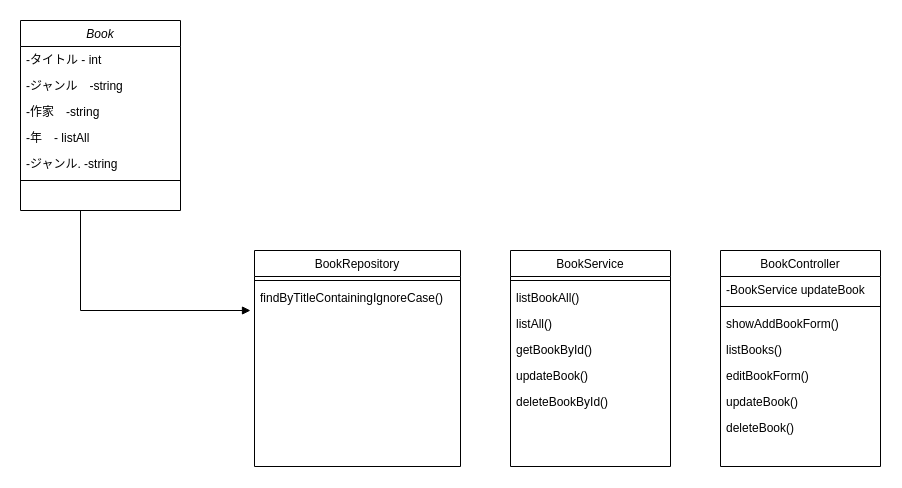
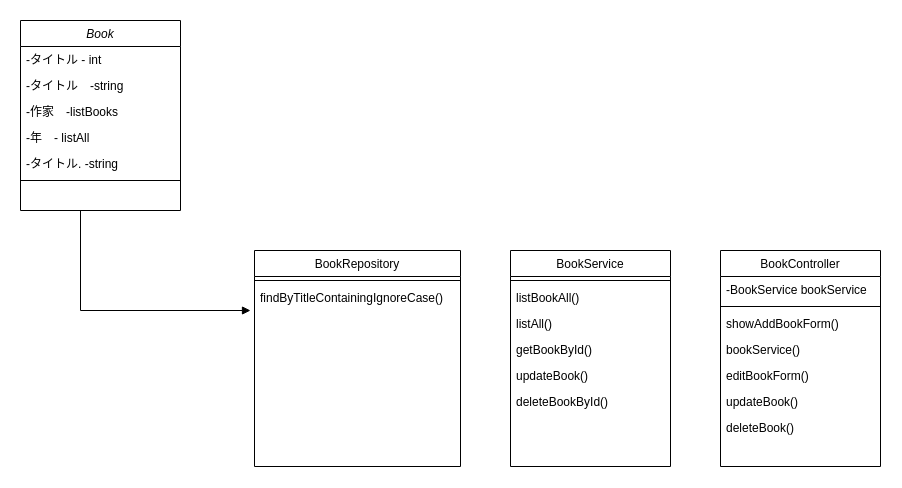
node "-ジャンル -string": label "-ジャンル -string" -> "-タイトル -string"
node "-作家 -string": label "-作家 -string" -> "-作家 -listBooks"
node "-ジャンル. -string": label "-ジャンル. -string" -> "-タイトル. -string"
node "-BookService updateBook": label "-BookService updateBook" -> "-BookService bookService"
node "listBooks()": label "listBooks()" -> "bookService()"
